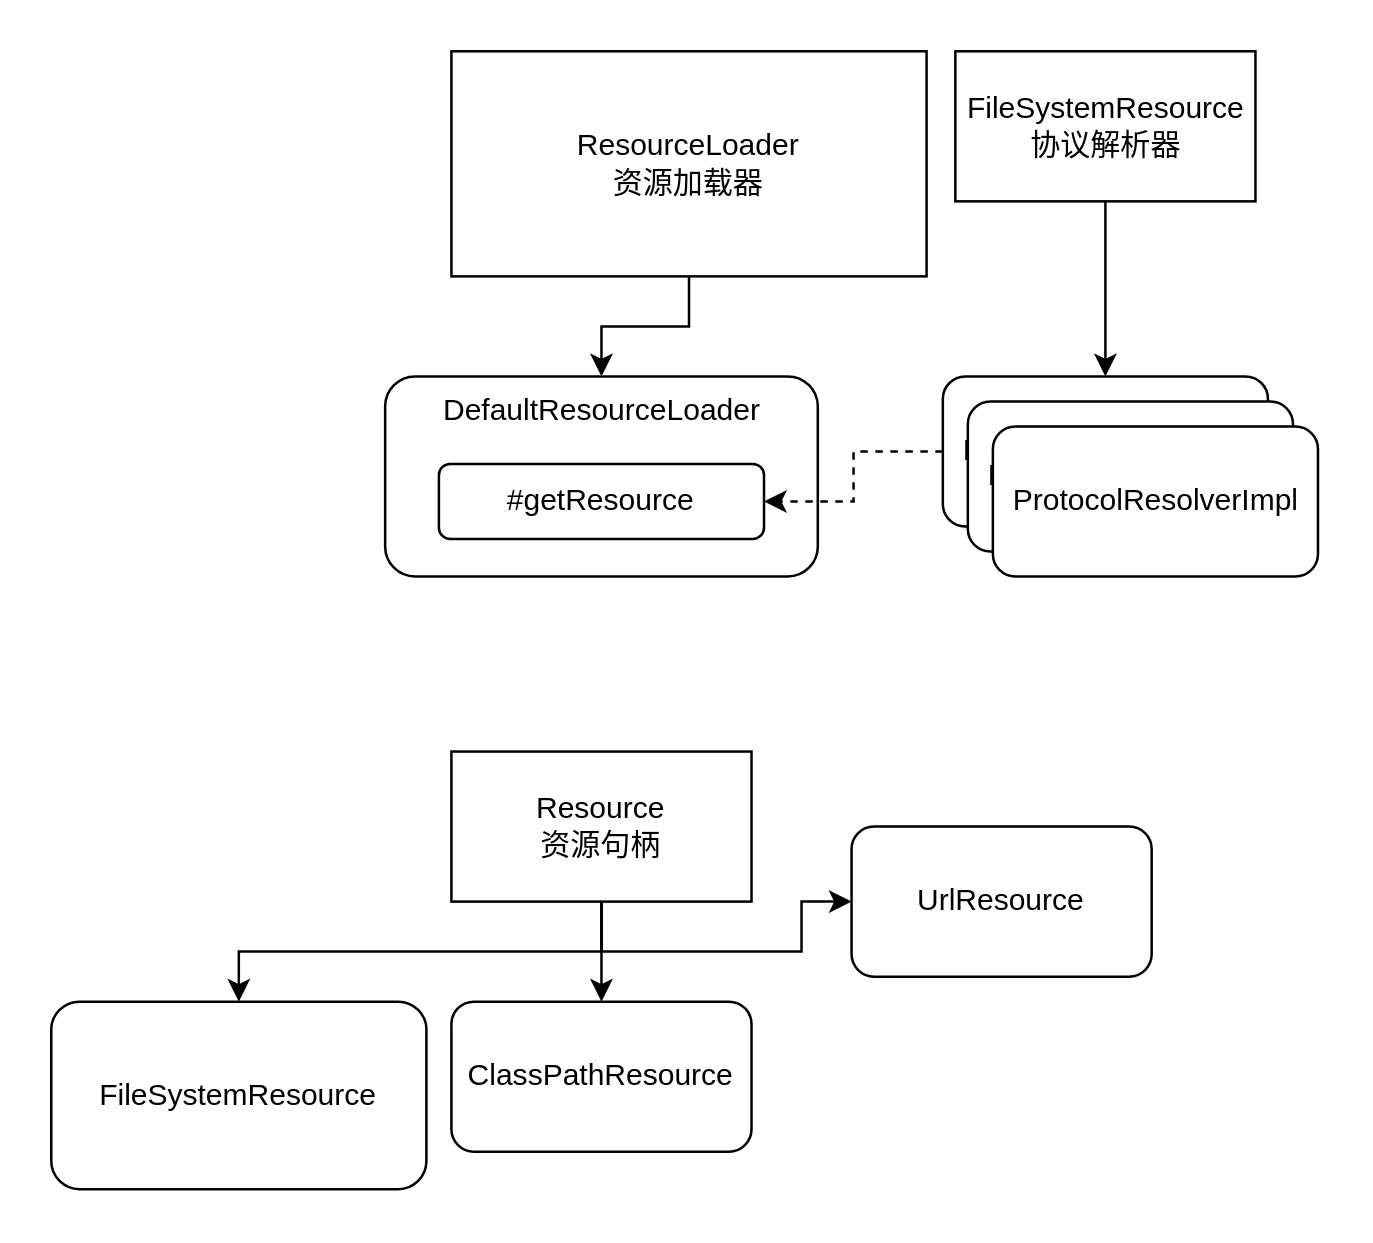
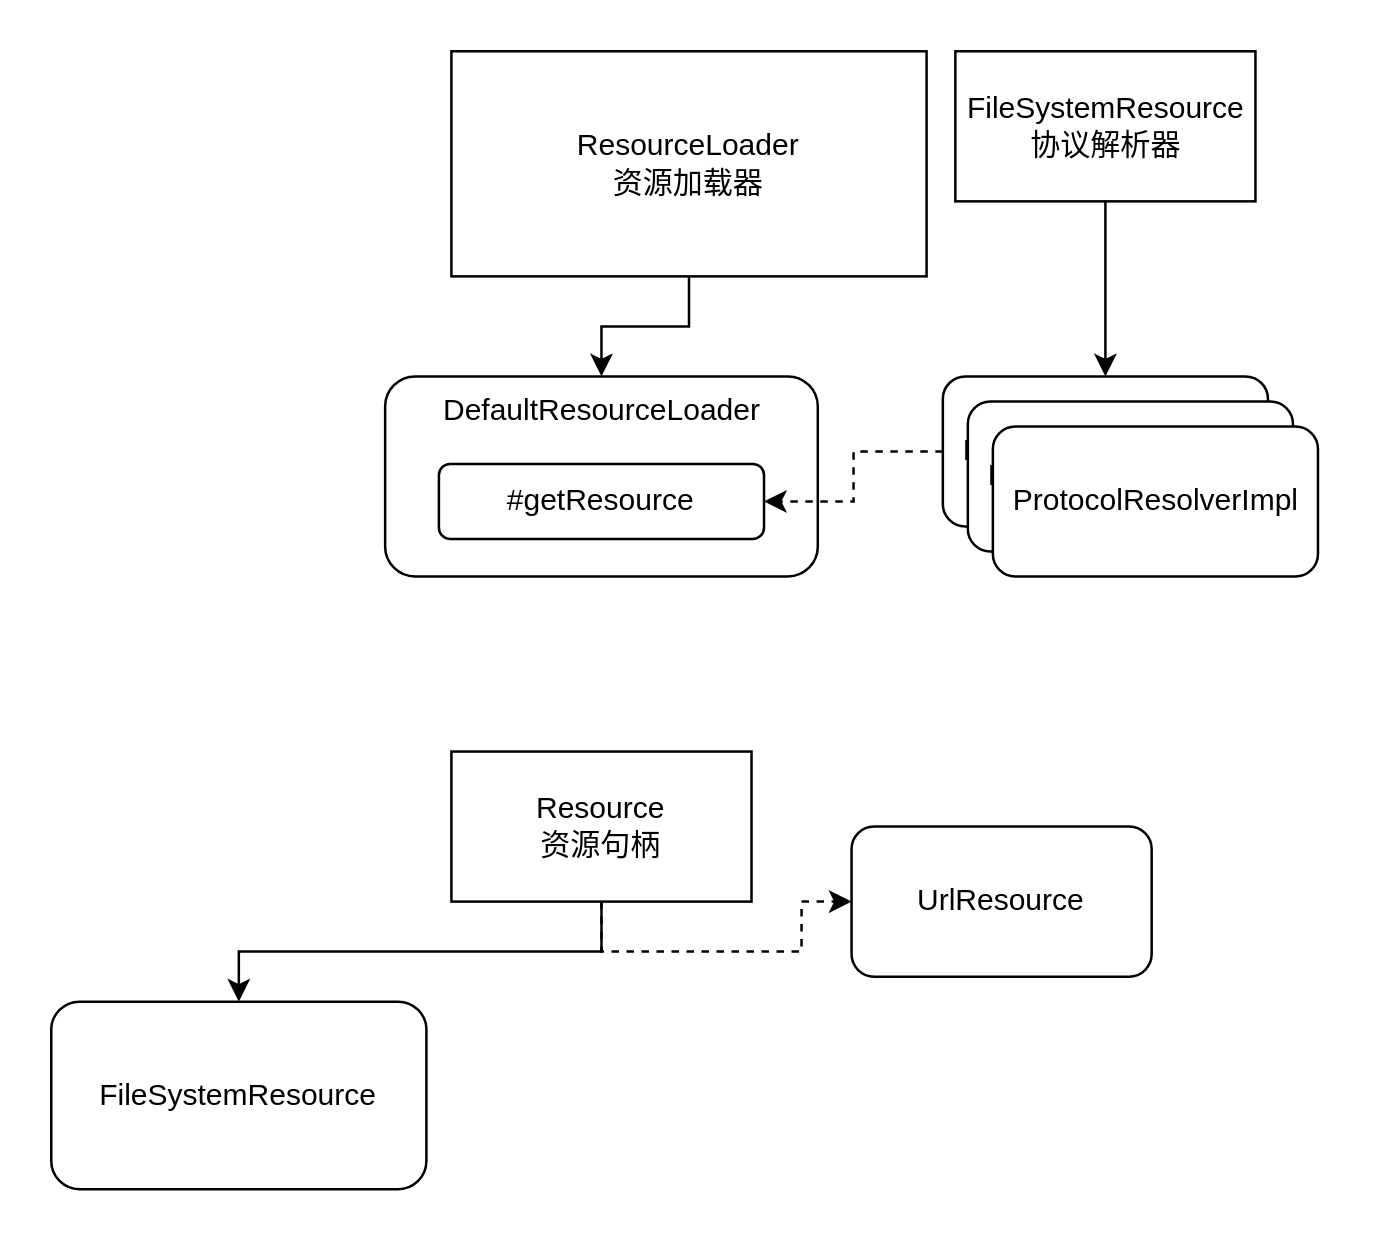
edge "Resource资源句柄" -> "UrlResource": style solid -> dashed
edge "Resource资源句柄" -> "ClassPathResource": removed
node "ClassPathResource": removed
